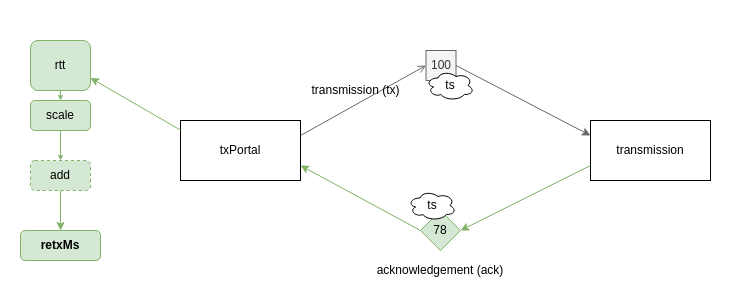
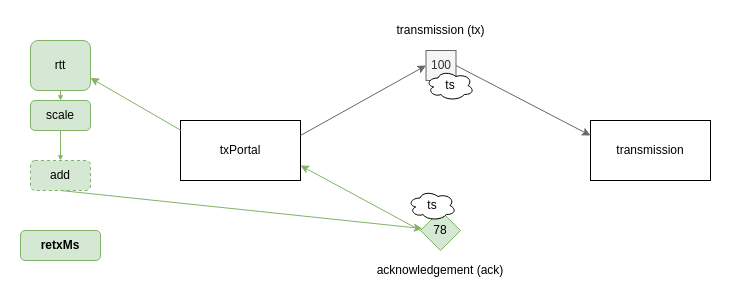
edge "txPortal" -> "100": arrowhead open -> classic
node "transmission (tx)": moved (356, 91) -> (441, 31)
edge "transmission" -> "78": removed
edge "add" -> "retxMs": now "add" -> "78"
